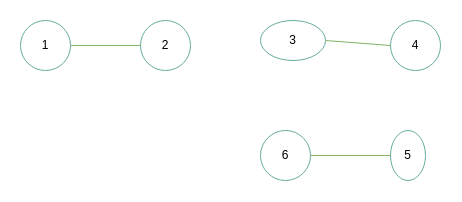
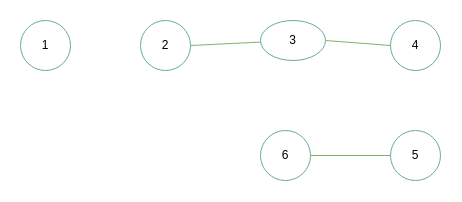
edge "3" -- "2": added
edge "1" -- "2": removed
node "5": size 35x50 -> 50x50
